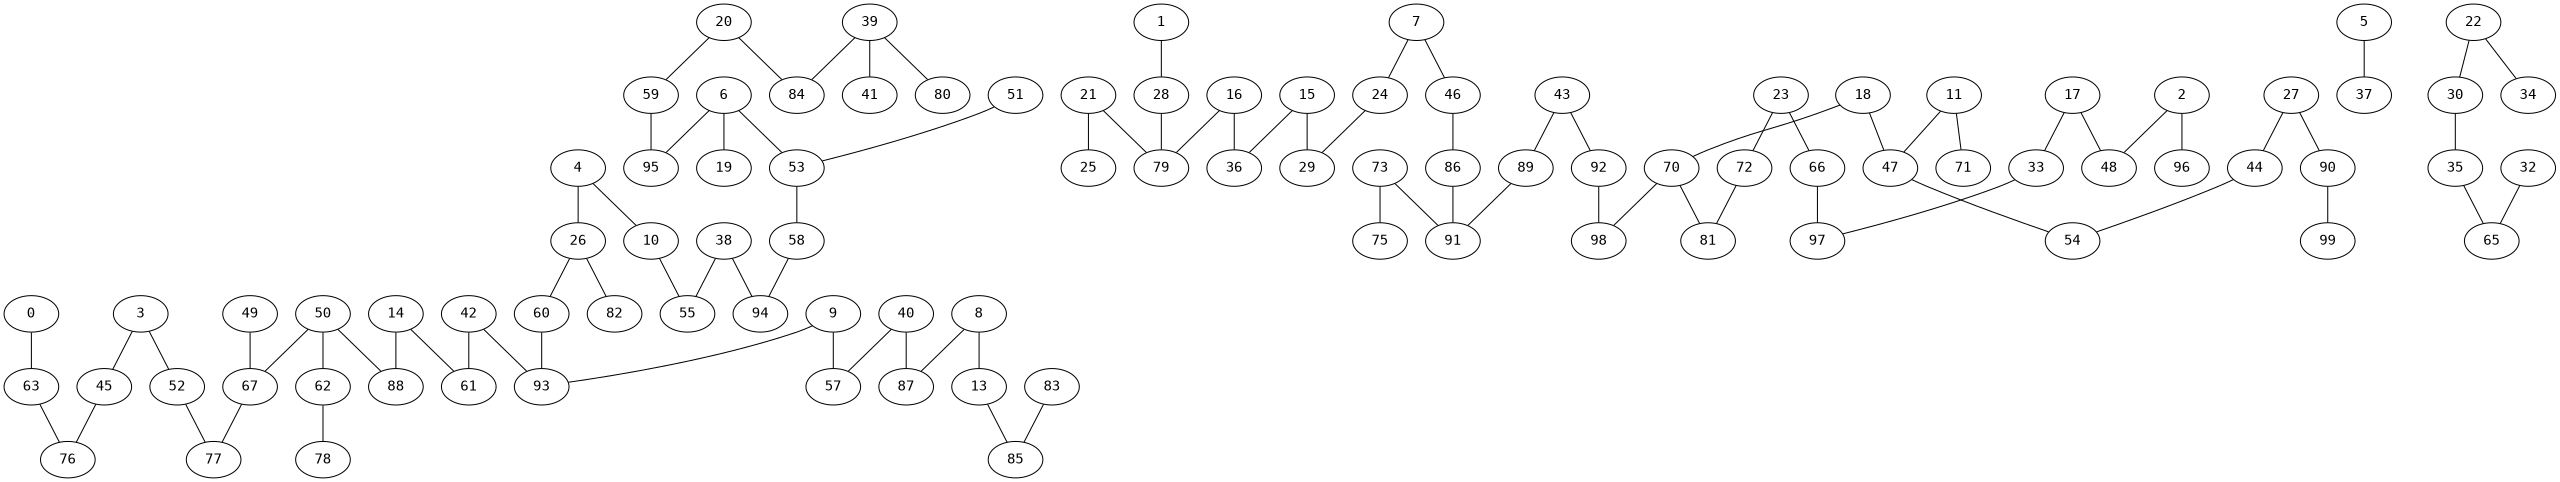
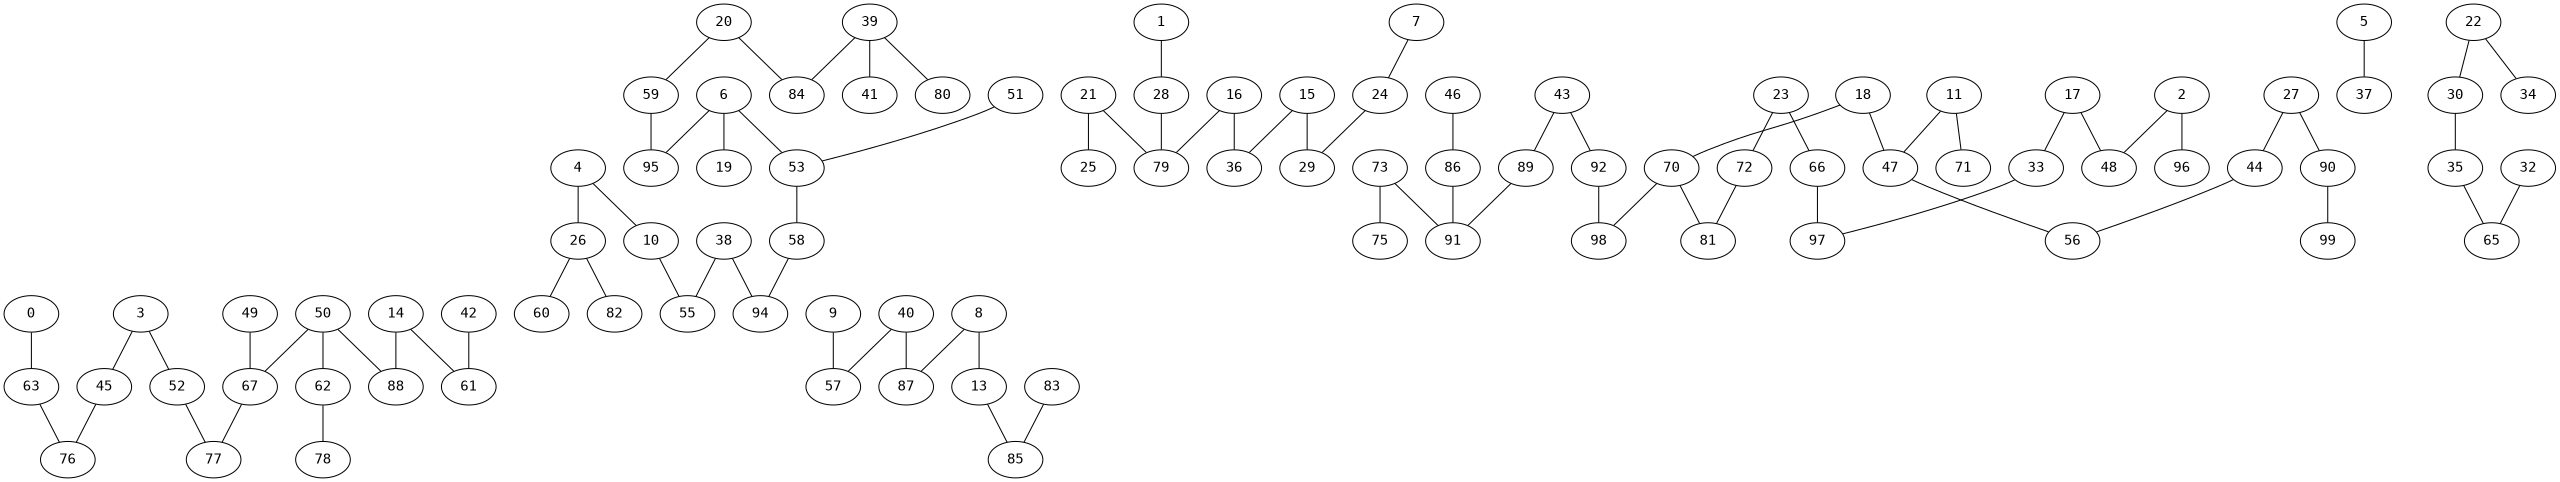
edge "7" -- "46": removed
node "54": label "54" -> "56"
node "93": removed
